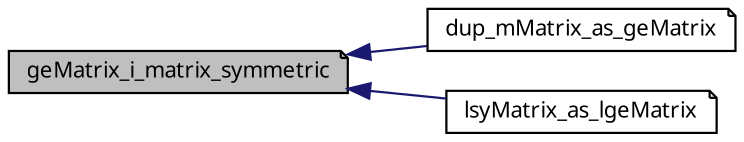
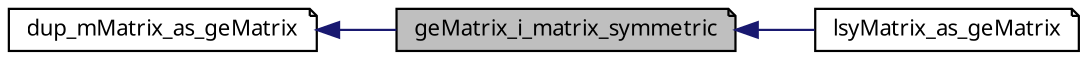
edge "dup_mMatrix_as_geMatrix" -> "geMatrix_i_matrix_symmetric": reversed
node "lsyMatrix_as_lgeMatrix": label "lsyMatrix_as_lgeMatrix" -> "lsyMatrix_as_geMatrix"
